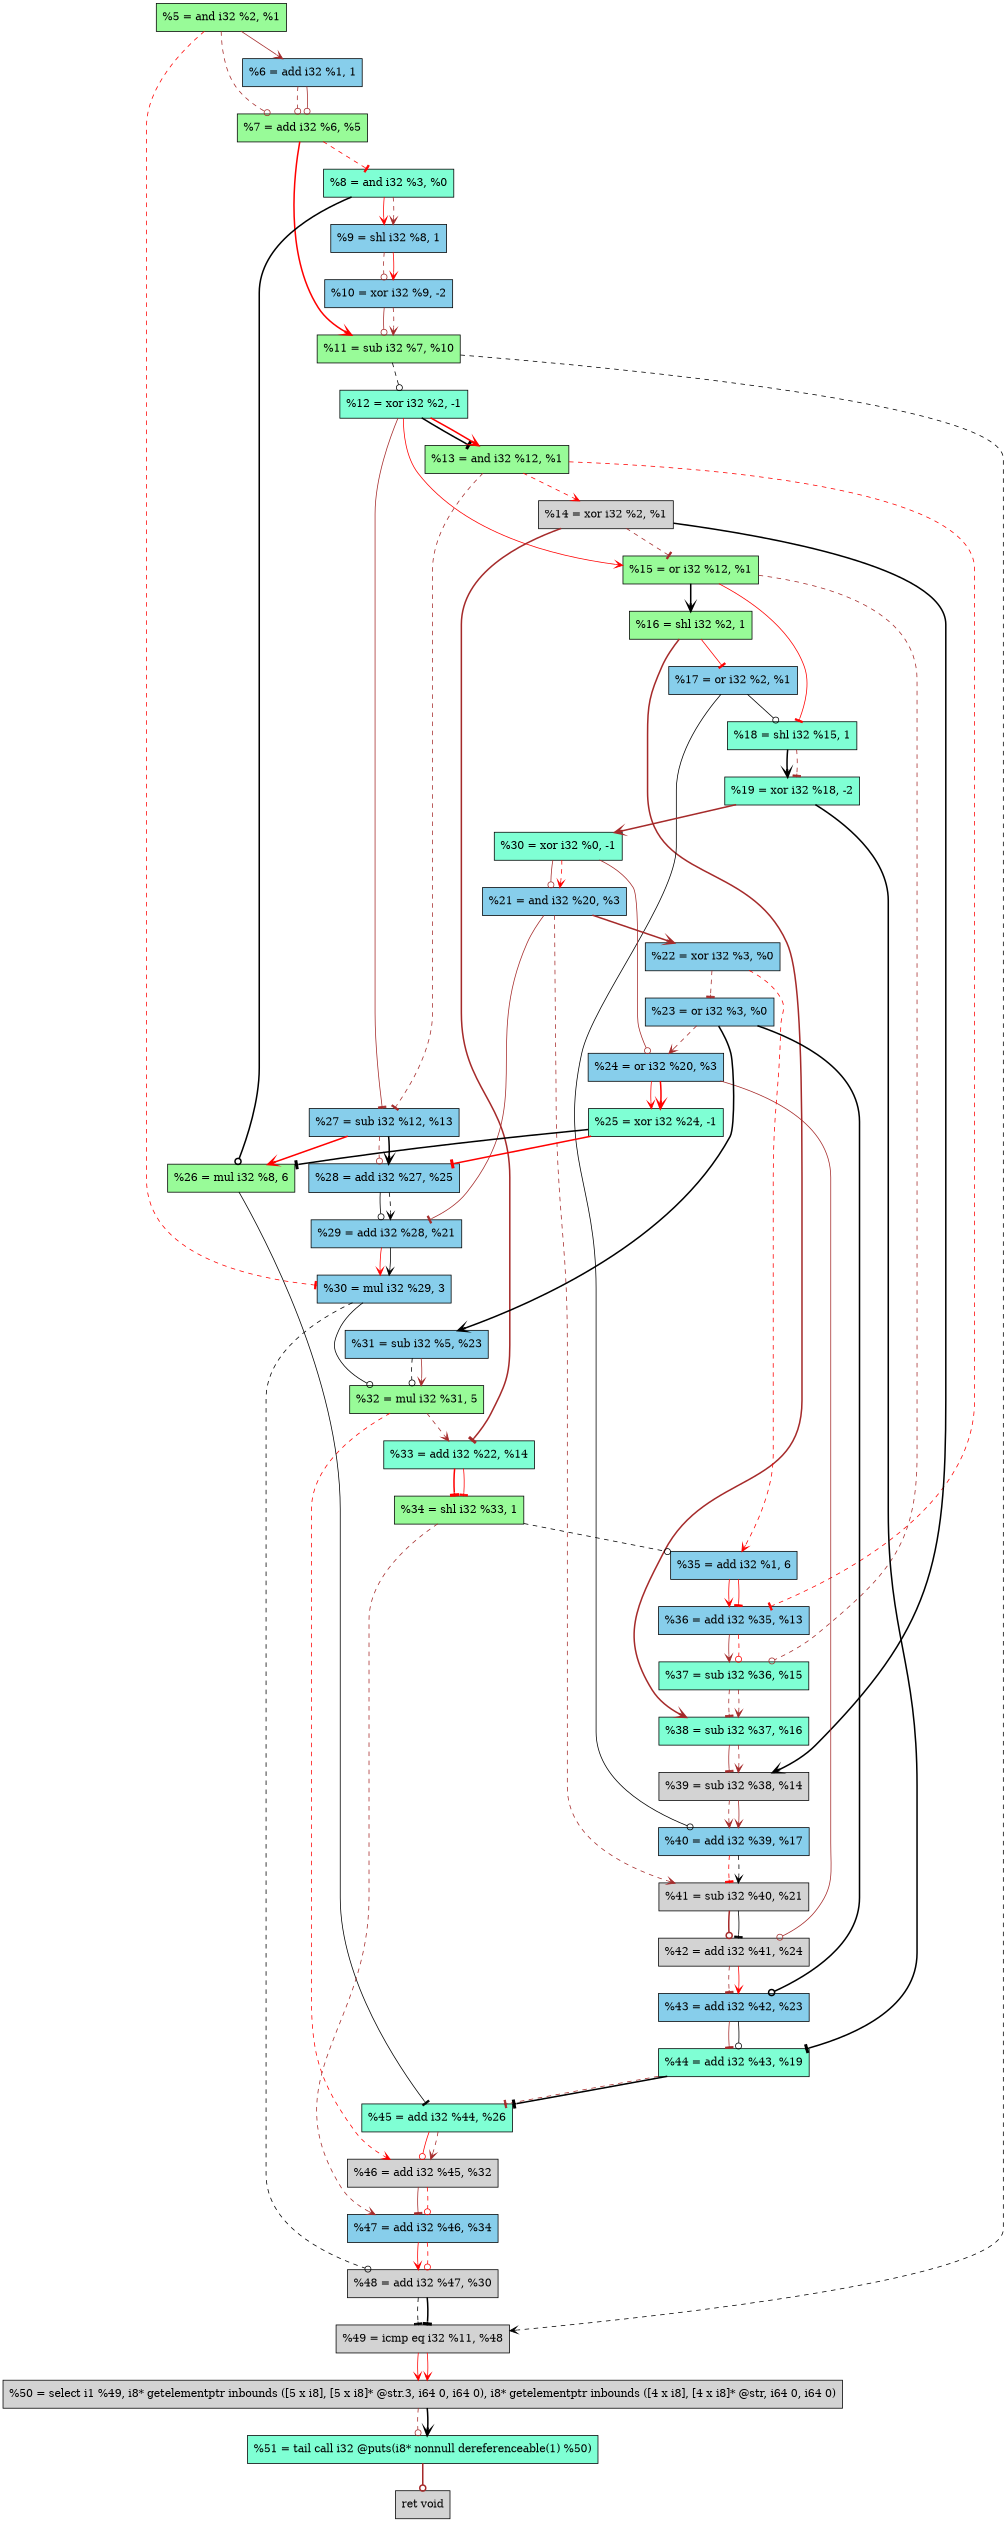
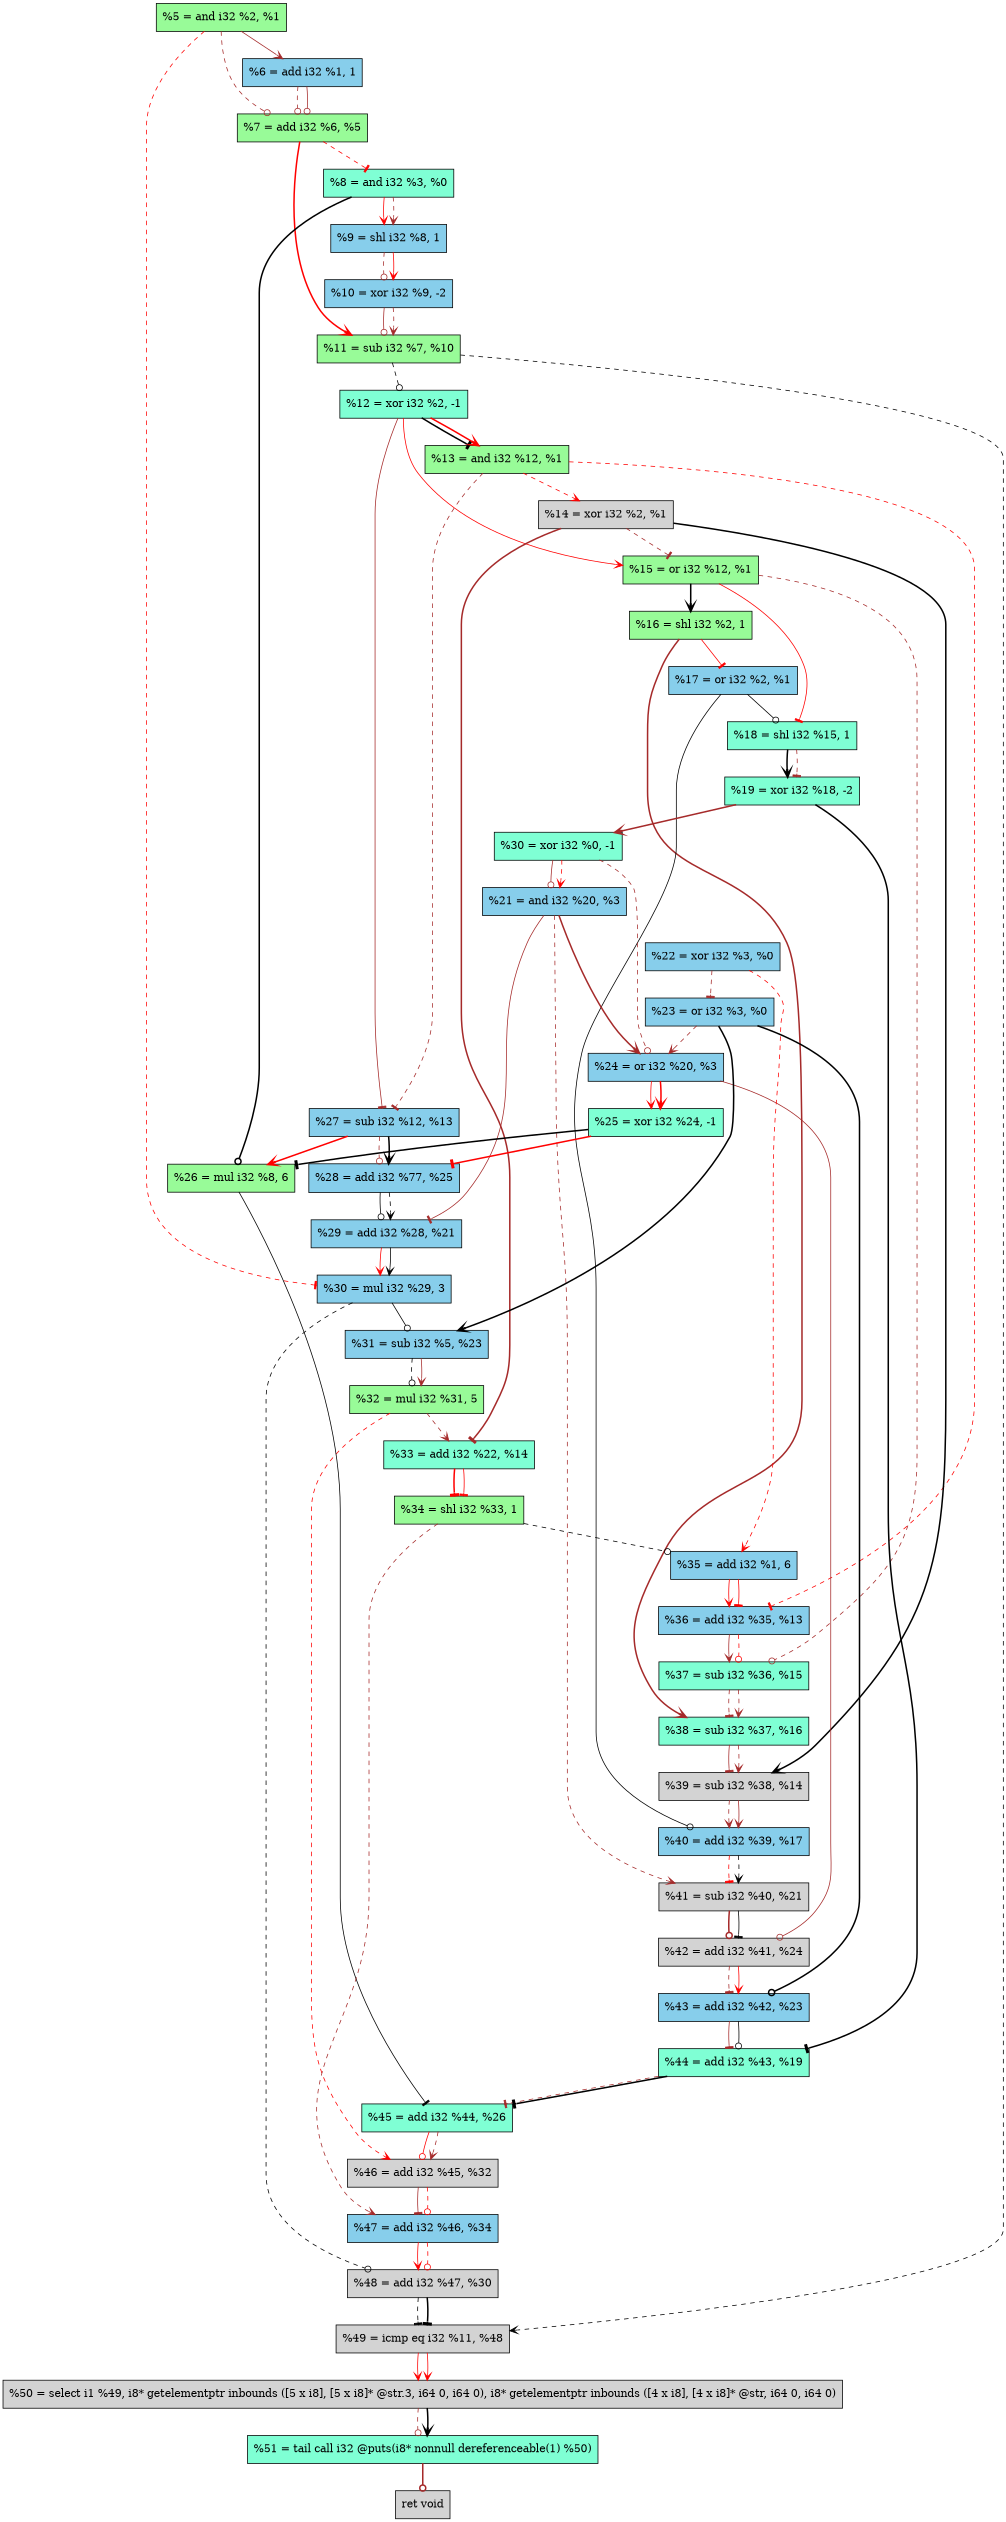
edge "%21 = and i32 %20, %3" -> "%22 = xor i32 %3, %0": now "%21 = and i32 %20, %3" -> "%24 = or i32 %20, %3"
edge "%30 = xor i32 %0, -1" -> "%24 = or i32 %20, %3": style solid -> dashed
node "%28 = add i32 %27, %25": label "%28 = add i32 %27, %25" -> "%28 = add i32 %77, %25"
edge "%30 = mul i32 %29, 3" -> "%32 = mul i32 %31, 5": now "%30 = mul i32 %29, 3" -> "%31 = sub i32 %5, %23"
